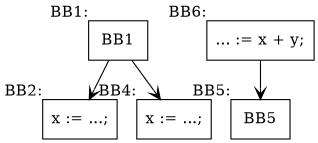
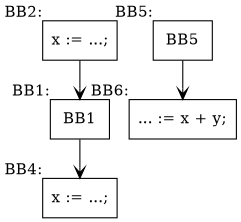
edge "BB1 BB1:" -> "x := ...; BB2:": reversed
edge "... := x + y; BB6:" -> "BB5 BB5:": reversed
